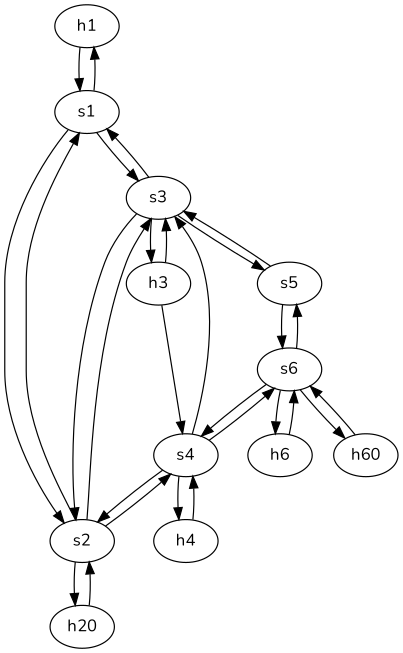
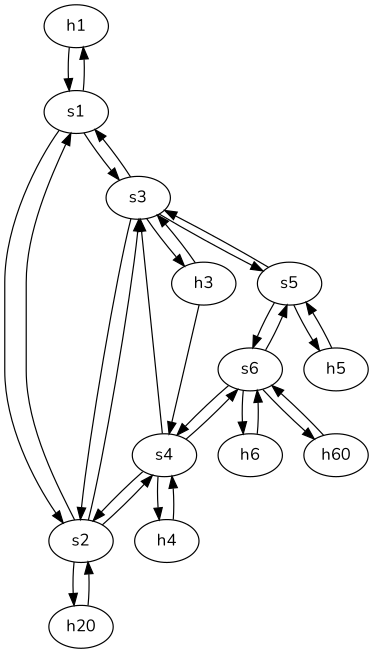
node "h5": added
